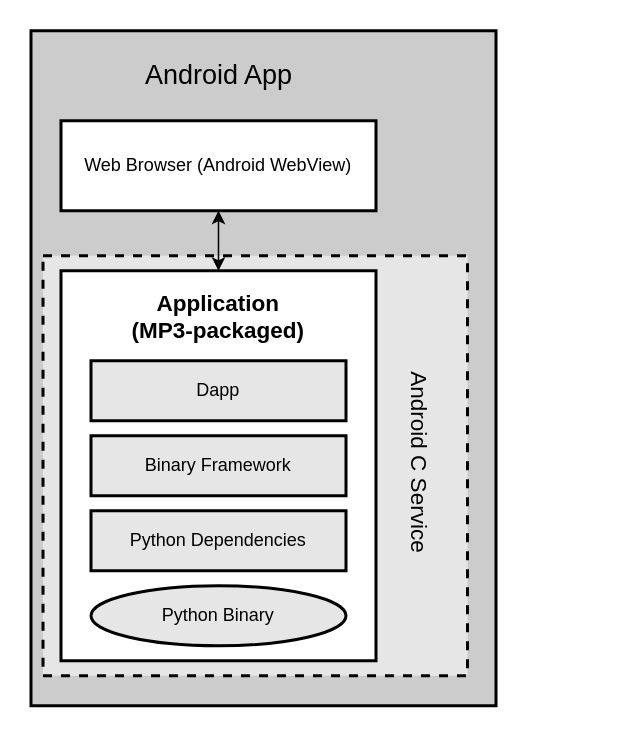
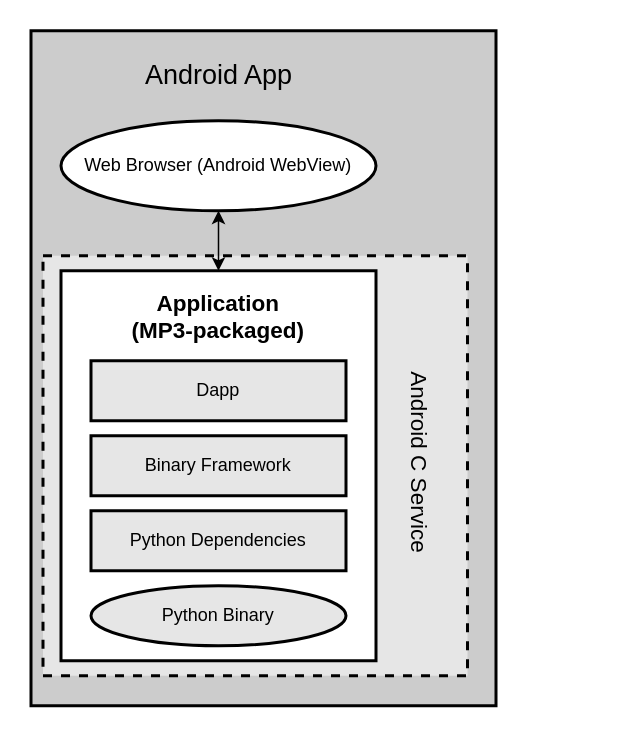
node "Web Browser (Android WebView)": shape rectangle -> ellipse
